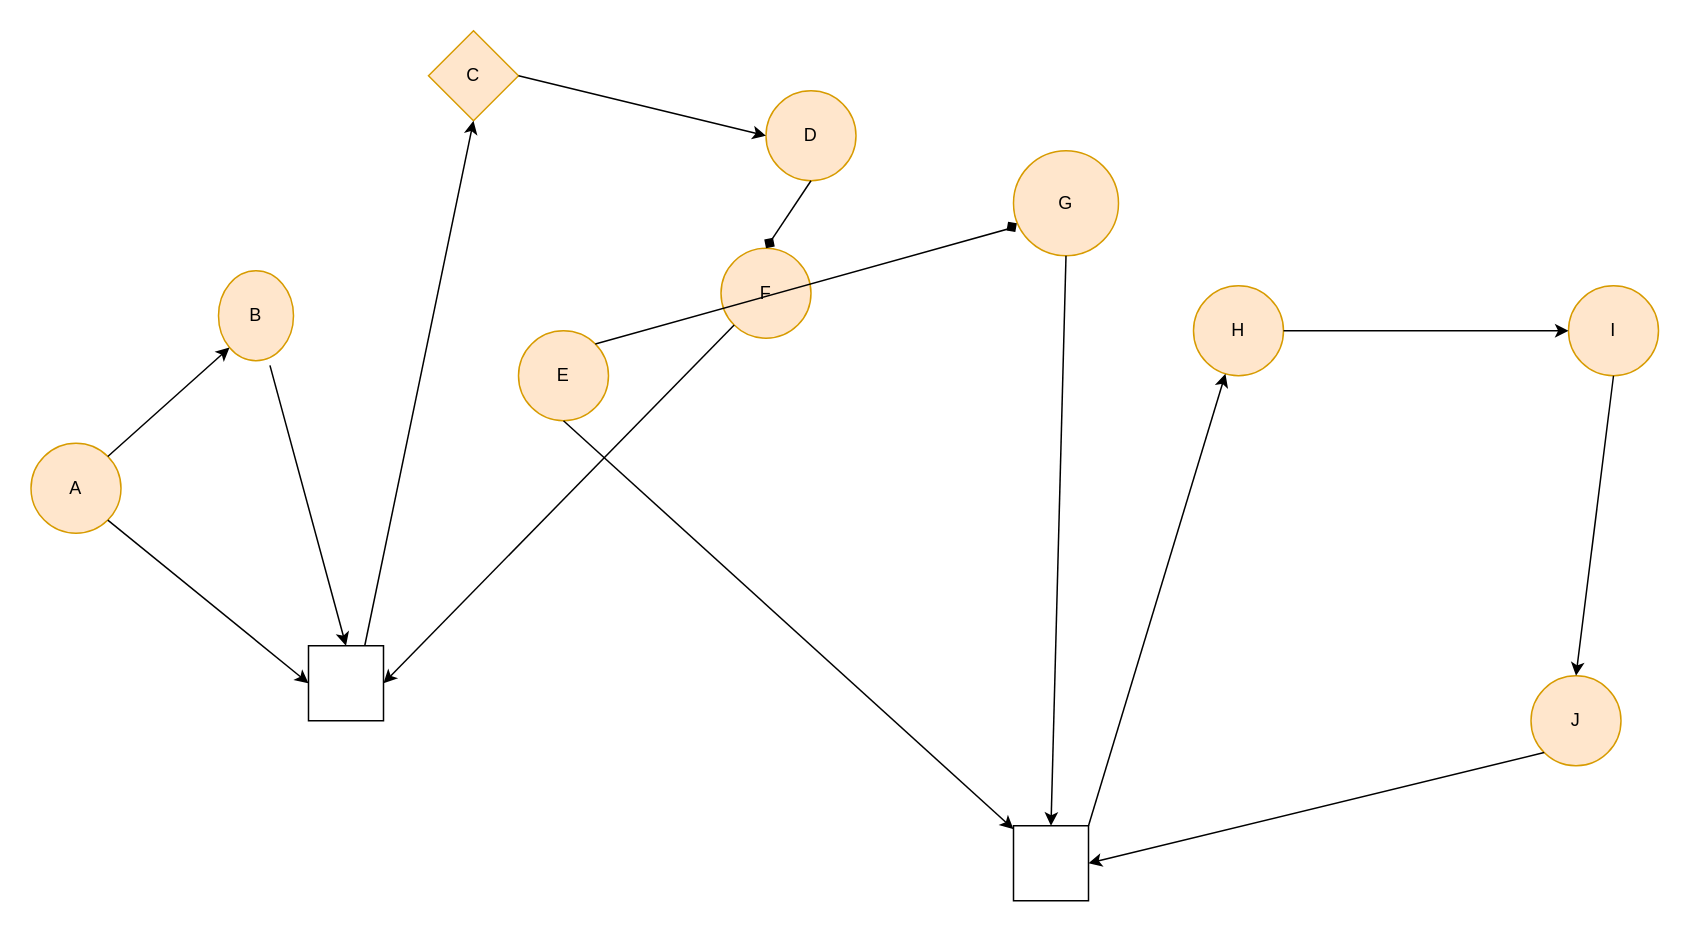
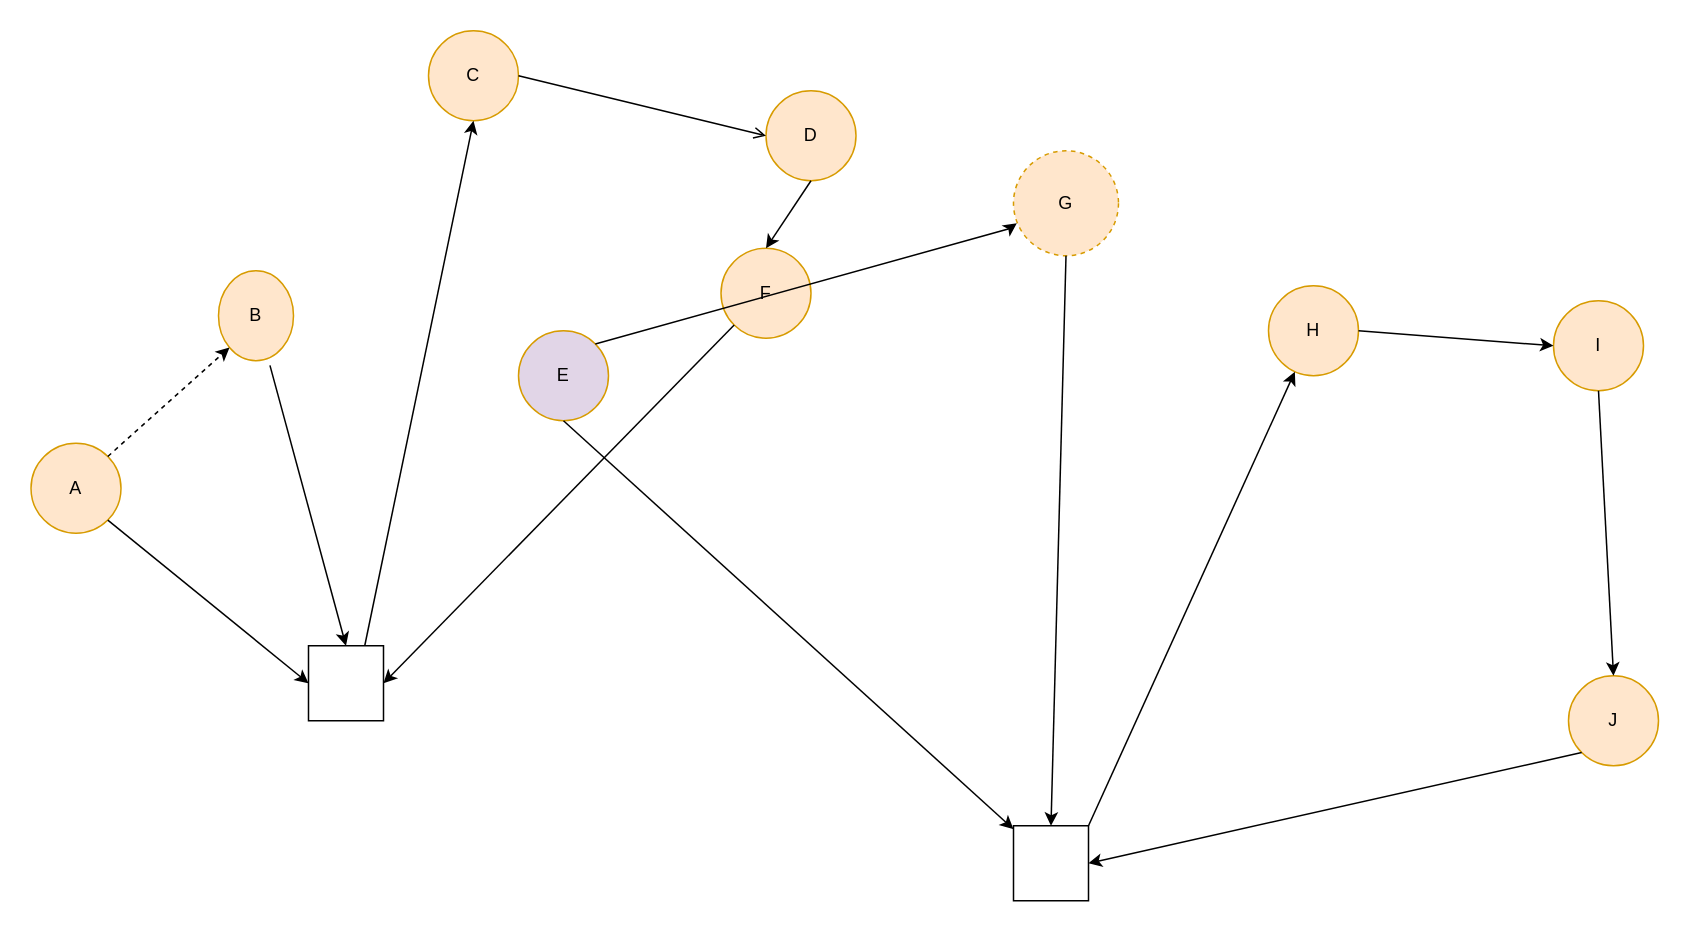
node "C": shape diamond -> ellipse
edge "C" -> "D": arrowhead classic -> open
node "G": style solid -> dashed
edge "E" -> "G": arrowhead diamond -> classic
edge "D" -> "F": arrowhead diamond -> classic
node "H": moved (1238, 331) -> (1313, 331)
node "I": moved (1613, 331) -> (1598, 346)
node "E": fillcolor #ffe6cc -> #e1d5e7
edge "A" -> "B": style solid -> dashed
node "J": moved (1576, 721) -> (1613, 721)
